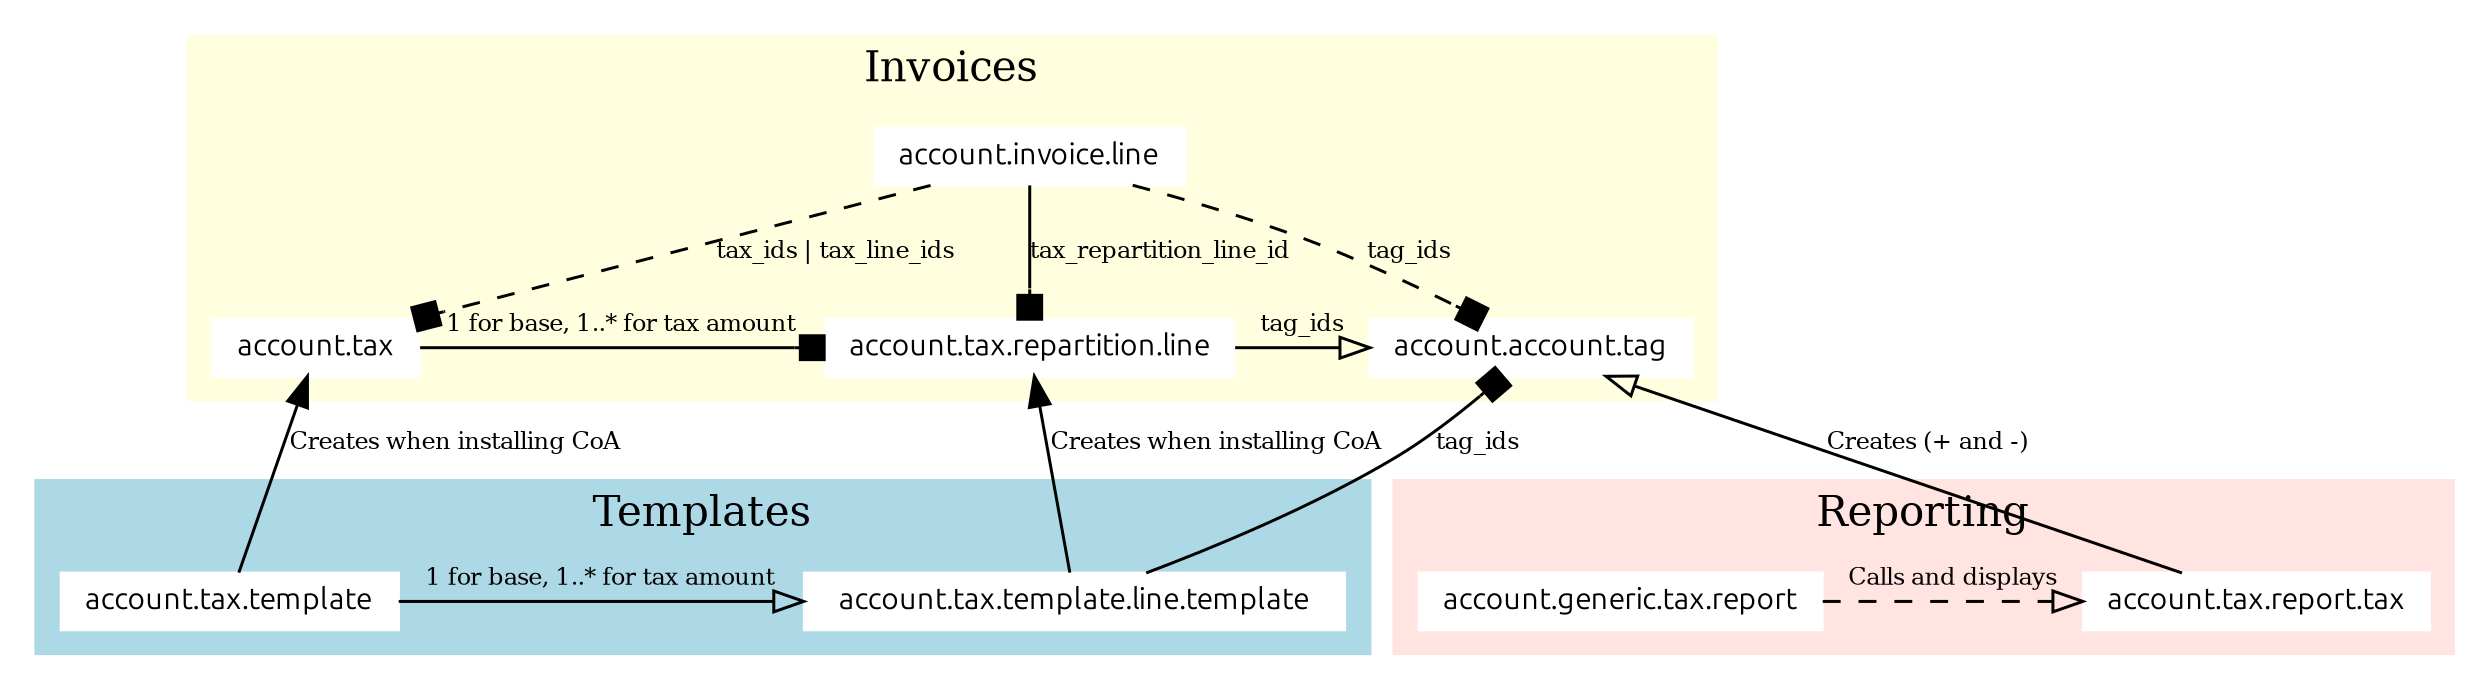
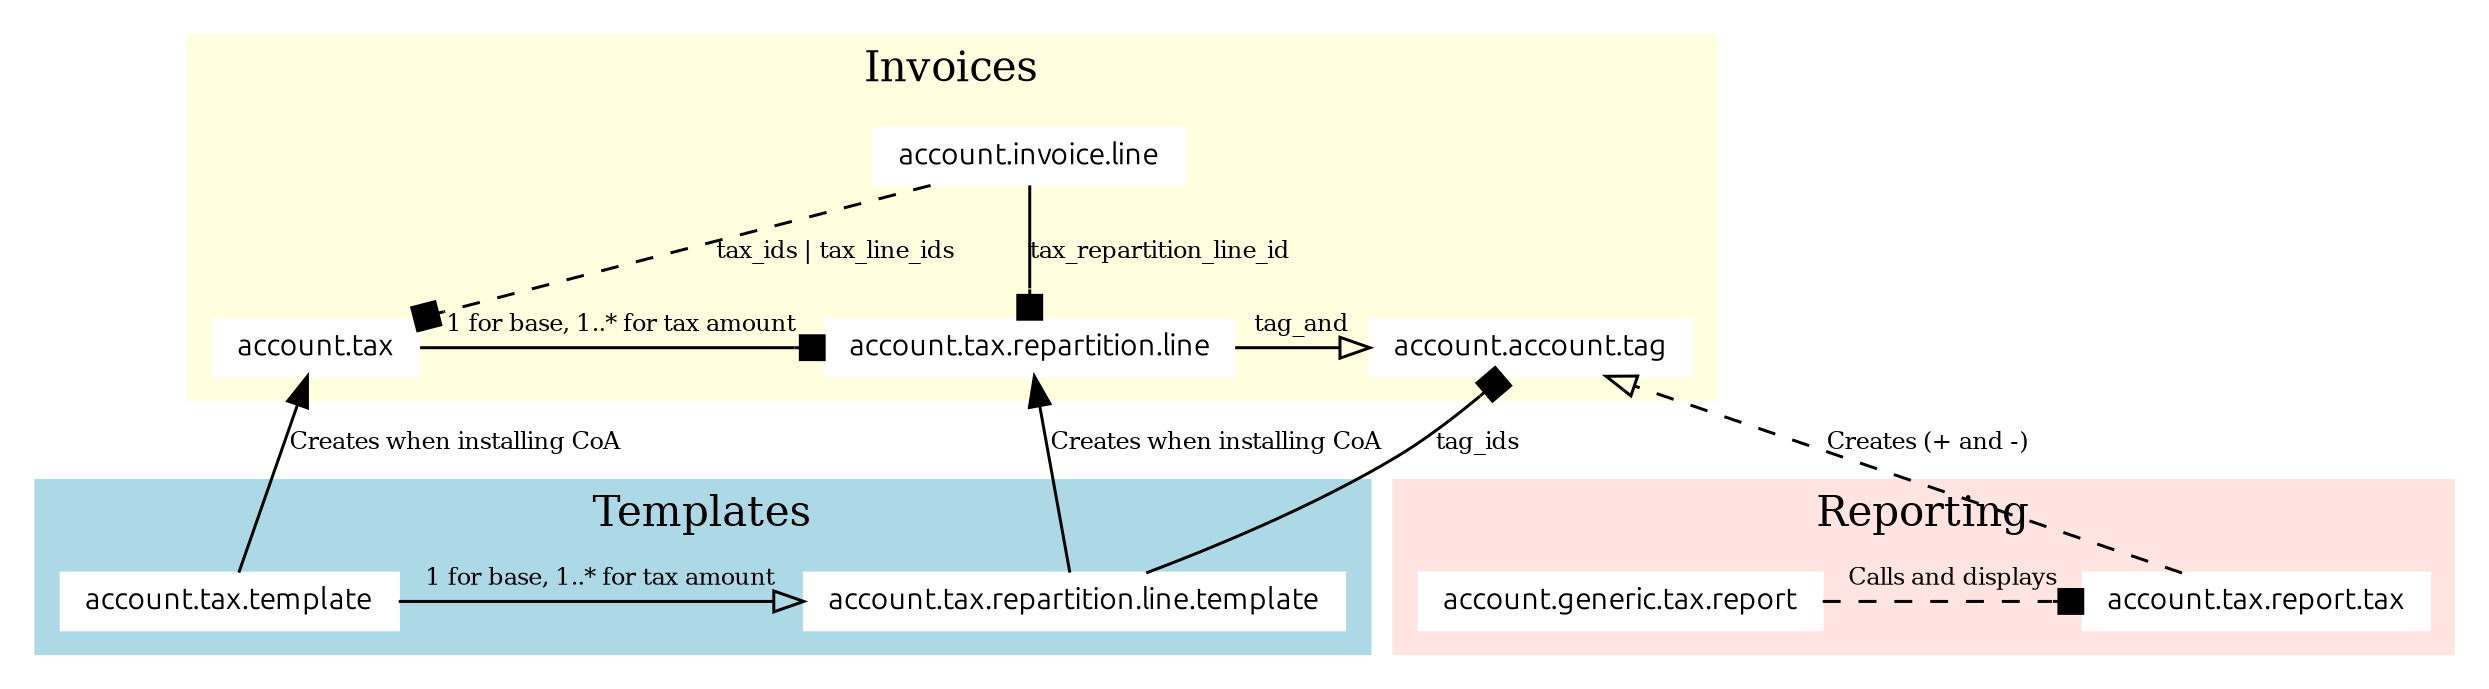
edge "account.invoice.line" -> "account.account.tag": removed, label "tag_ids"
edge "account.tax.repartition.line" -> "account.account.tag": label "tag_ids" -> "tag_and"
edge "account.tax.report.tax" -> "account.account.tag": style solid -> dashed
node "account.tax.template.line.template": label "account.tax.template.line.template" -> "account.tax.repartition.line.template"
edge "account.generic.tax.report" -> "account.tax.report.tax": arrowhead onormal -> box
